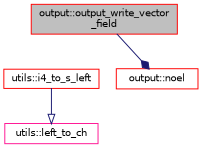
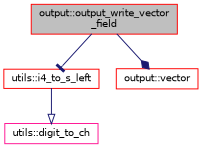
edge "output::output_write_vector _field" -> "utils::i4_to_s_left": added
node "output::noel": label "output::noel" -> "output::vector"
node "utils::left_to_ch": label "utils::left_to_ch" -> "utils::digit_to_ch"
